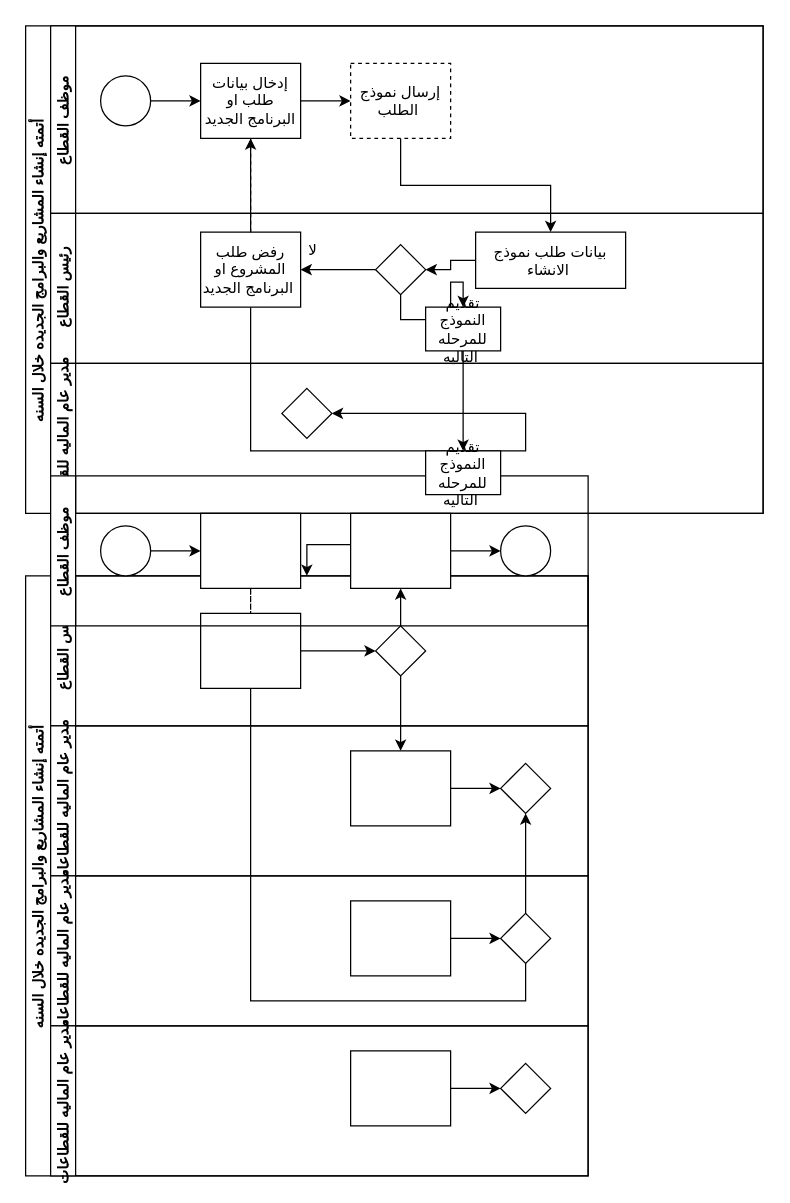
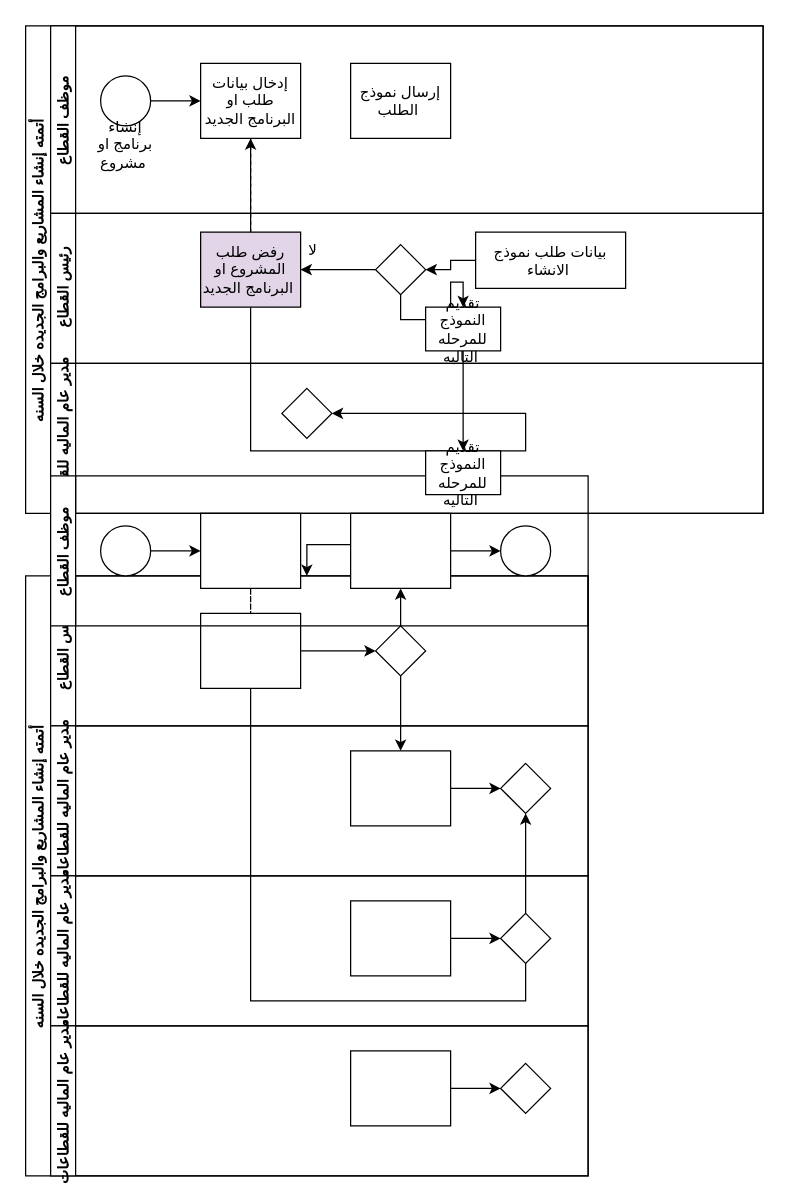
edge "إدخال بيانات طلب او البرنامج الجديد" -> "إرسال نموذج الطلب": removed
node "إرسال نموذج الطلب": style dashed -> solid
node "إنشاء برنامج او مشروع": added
edge "إرسال نموذج الطلب" -> "بيانات طلب نموذج الانشاء": removed
node "رفض طلب المشروع او البرنامج الجديد": fillcolor #ffffff -> #e1d5e7
